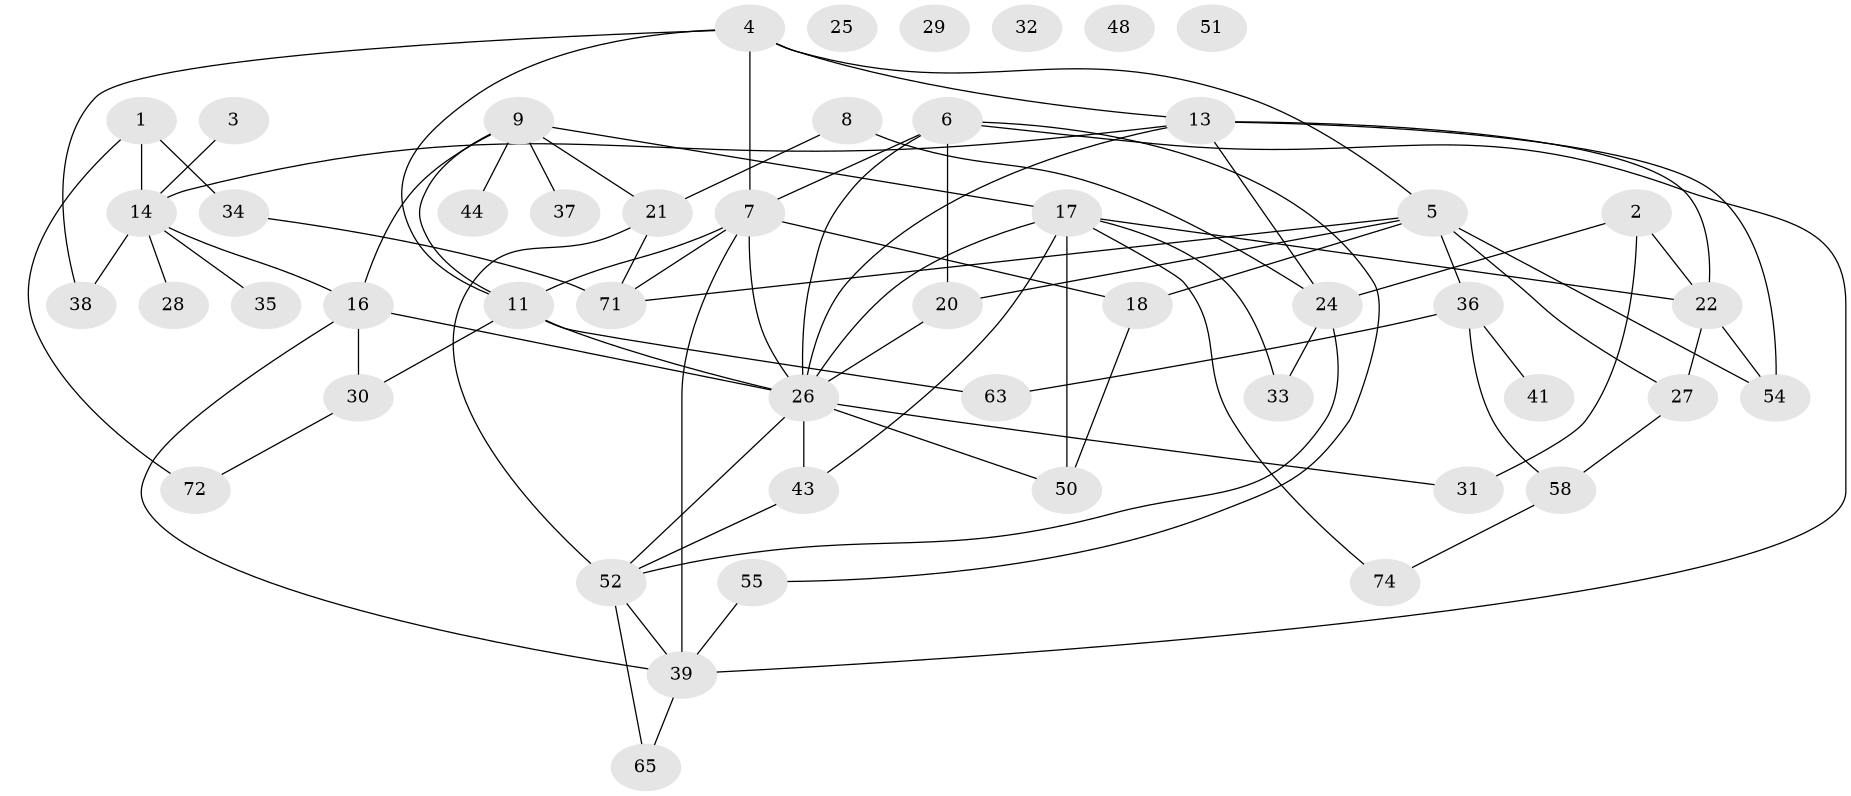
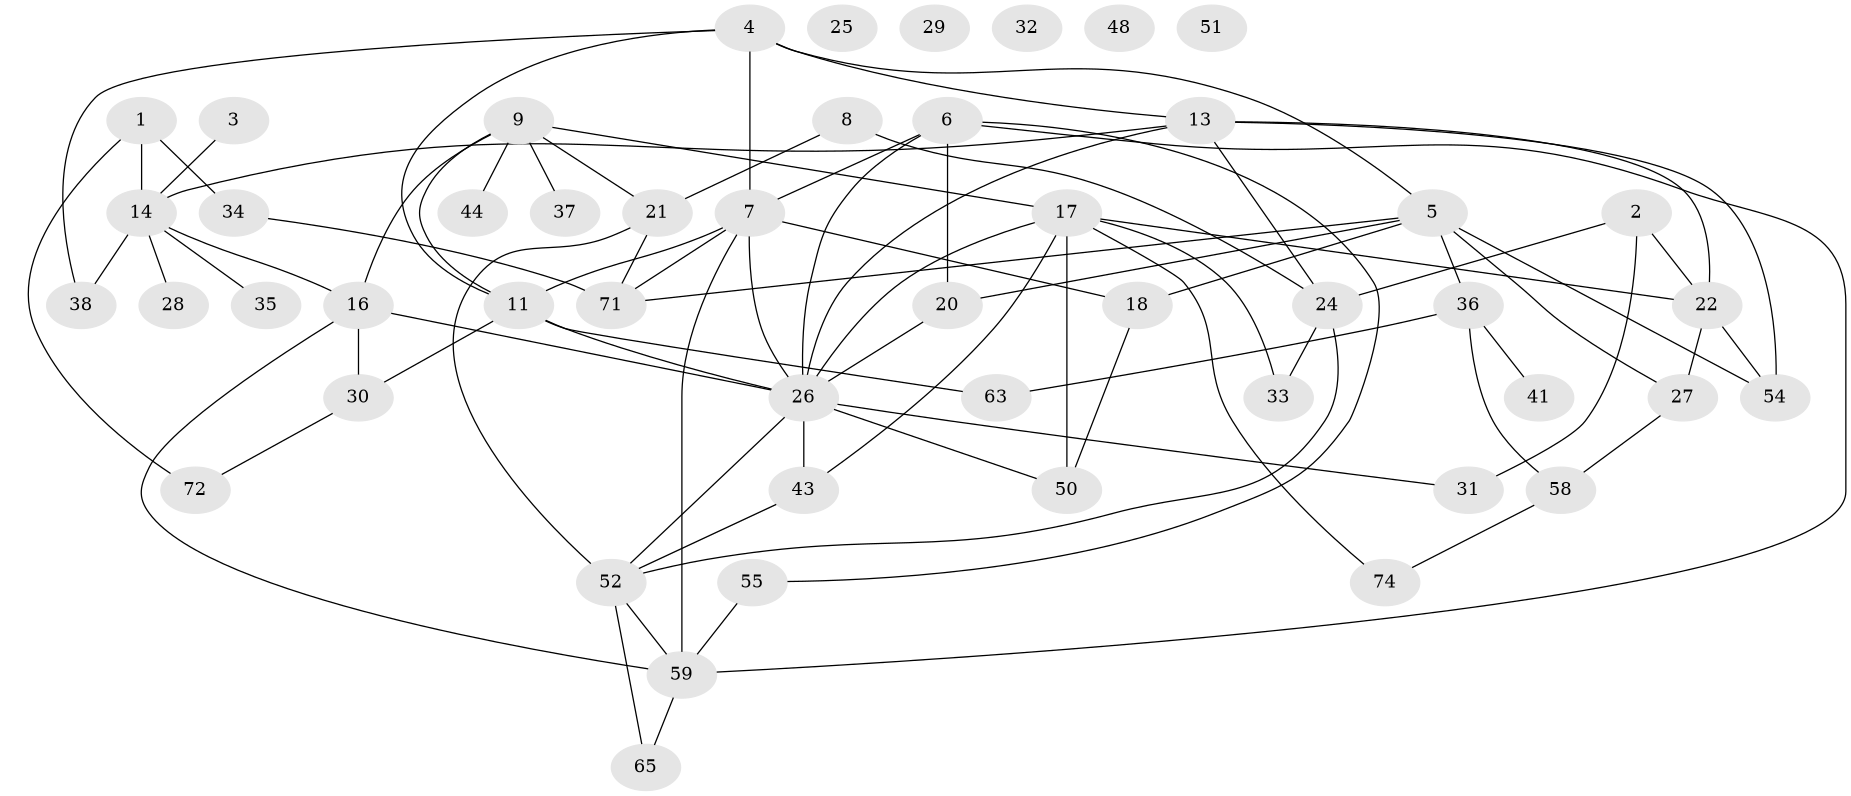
node "39": label "39" -> "59"
